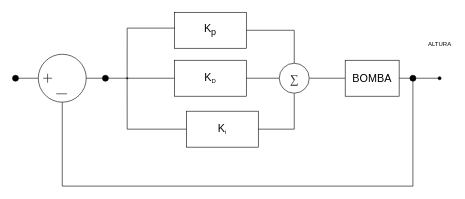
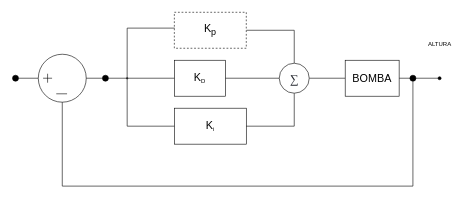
node "Kp": style solid -> dashed
node "KD": size 72x36 -> 51x36
node "Ki": moved (222, 129) -> (210, 126)
